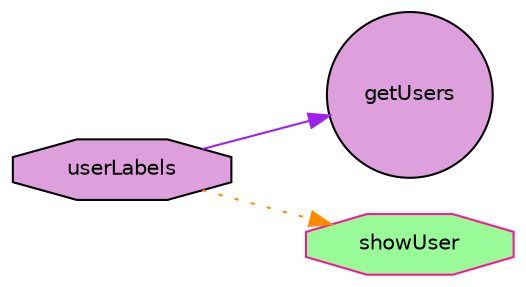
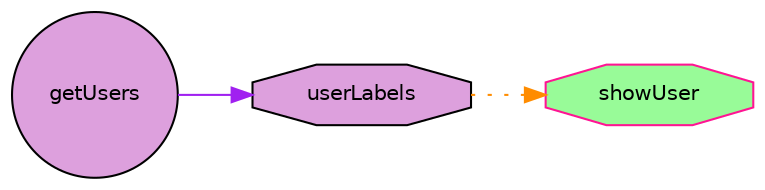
edge "userLabels" -> "getUsers": reversed
